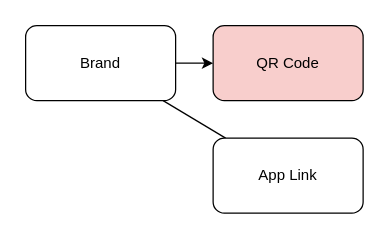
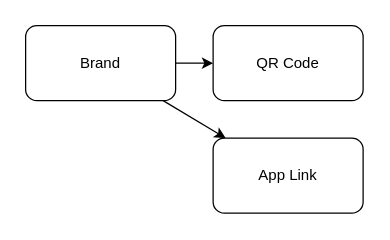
node "QR Code": fillcolor #f8cecc -> #ffffff
edge "Brand" -- "App Link": arrowhead none -> classic
